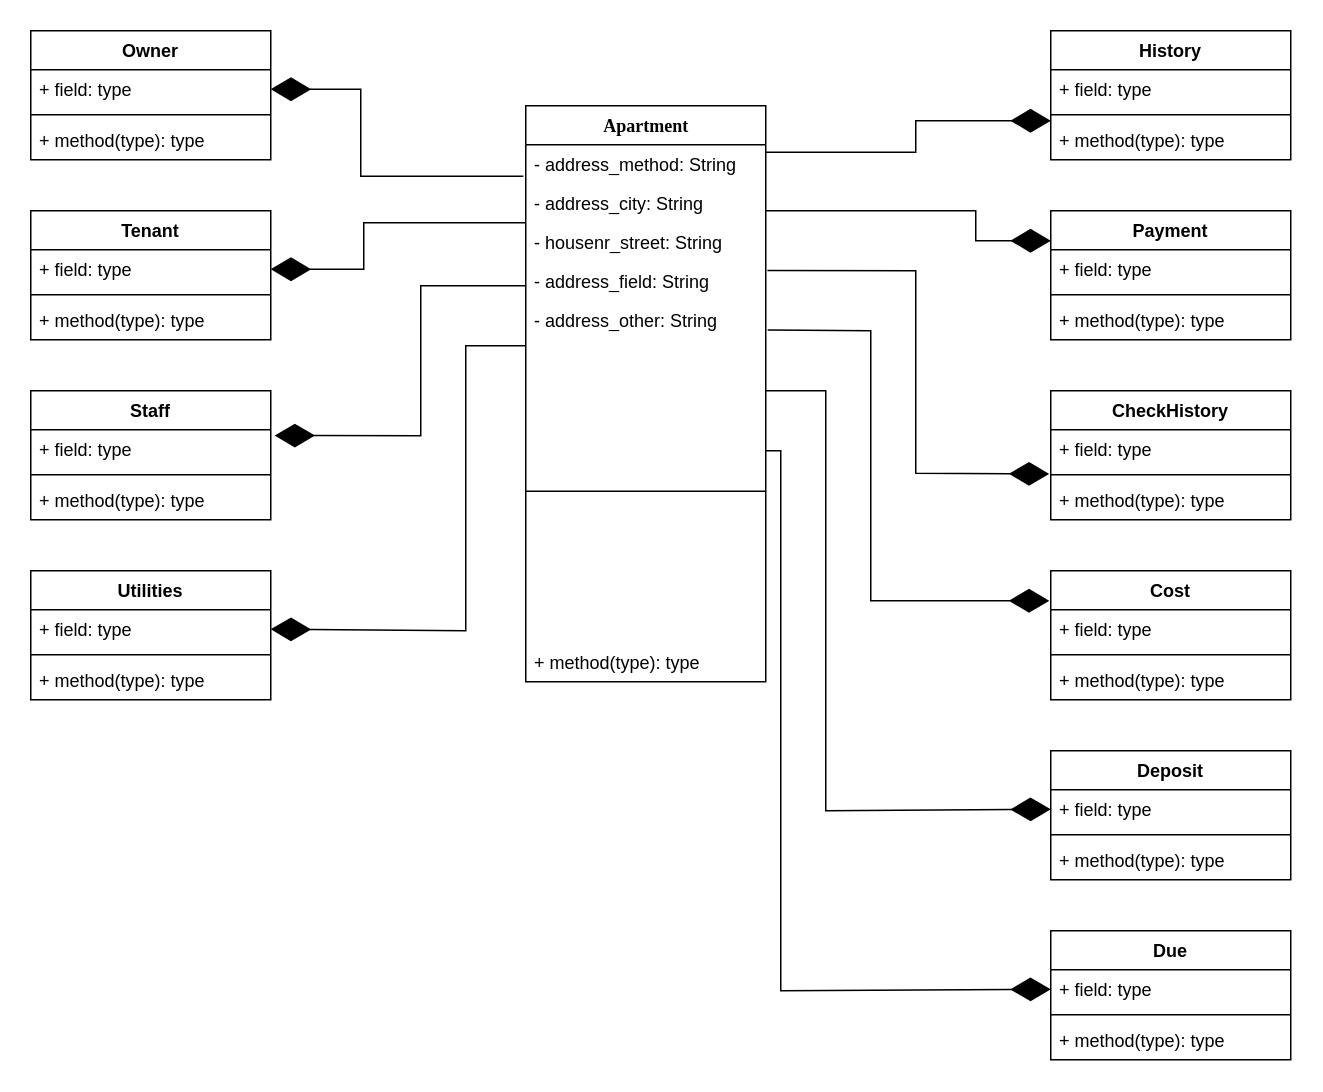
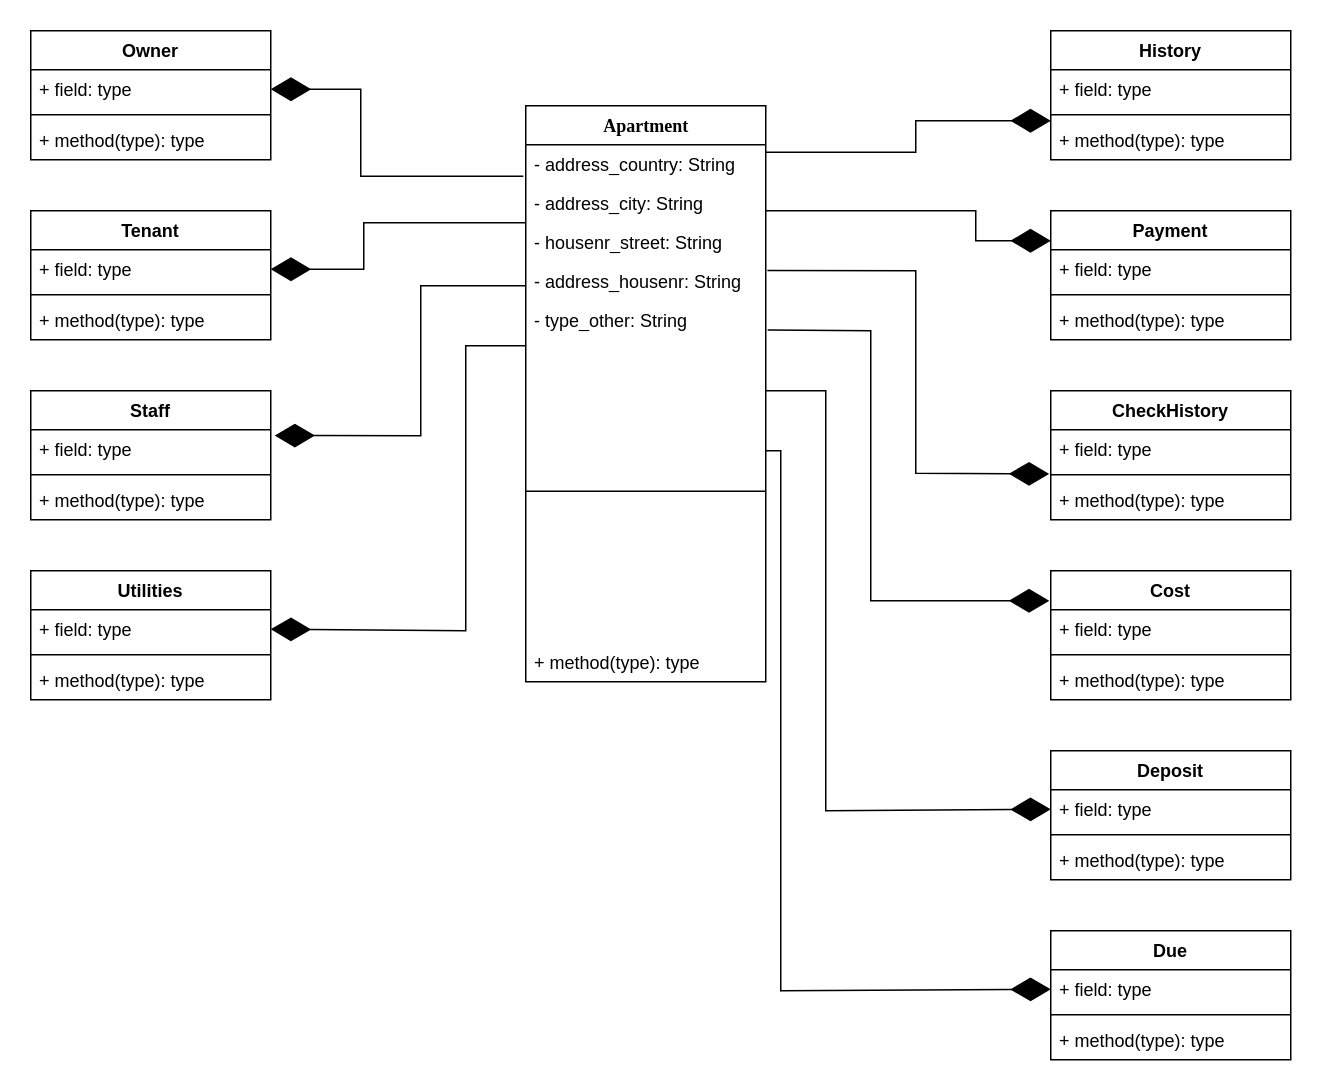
node "- address_method: String": label "- address_method: String" -> "- address_country: String"
node "- address_field: String": label "- address_field: String" -> "- address_housenr: String"
node "- address_other: String": label "- address_other: String" -> "- type_other: String"
